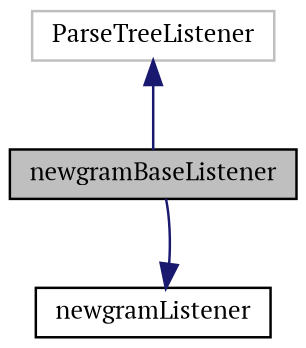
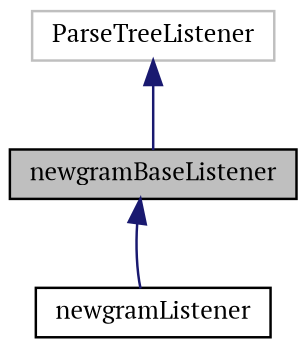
edge "newgramBaseListener" -> "newgramListener": reversed
